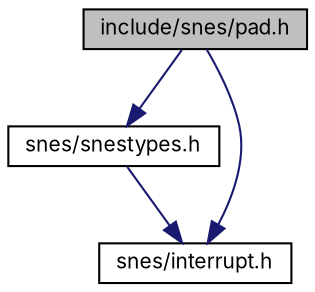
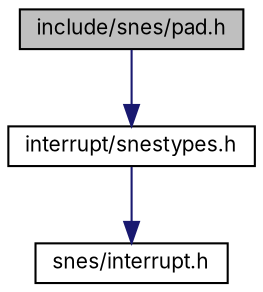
edge "include/snes/pad.h" -> "snes/interrupt.h": removed
node "snes/snestypes.h": label "snes/snestypes.h" -> "interrupt/snestypes.h"
